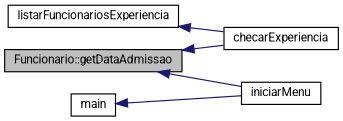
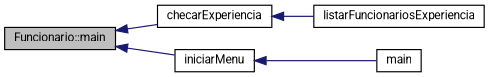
edge "checarExperiencia" -> "listarFuncionariosExperiencia": reversed
node "Funcionario::getDataAdmissao": label "Funcionario::getDataAdmissao" -> "Funcionario::main"
edge "iniciarMenu" -> "main": reversed
